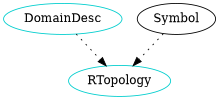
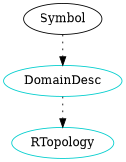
edge "Symbol" -> "RTopology": now "Symbol" -> "DomainDesc"
